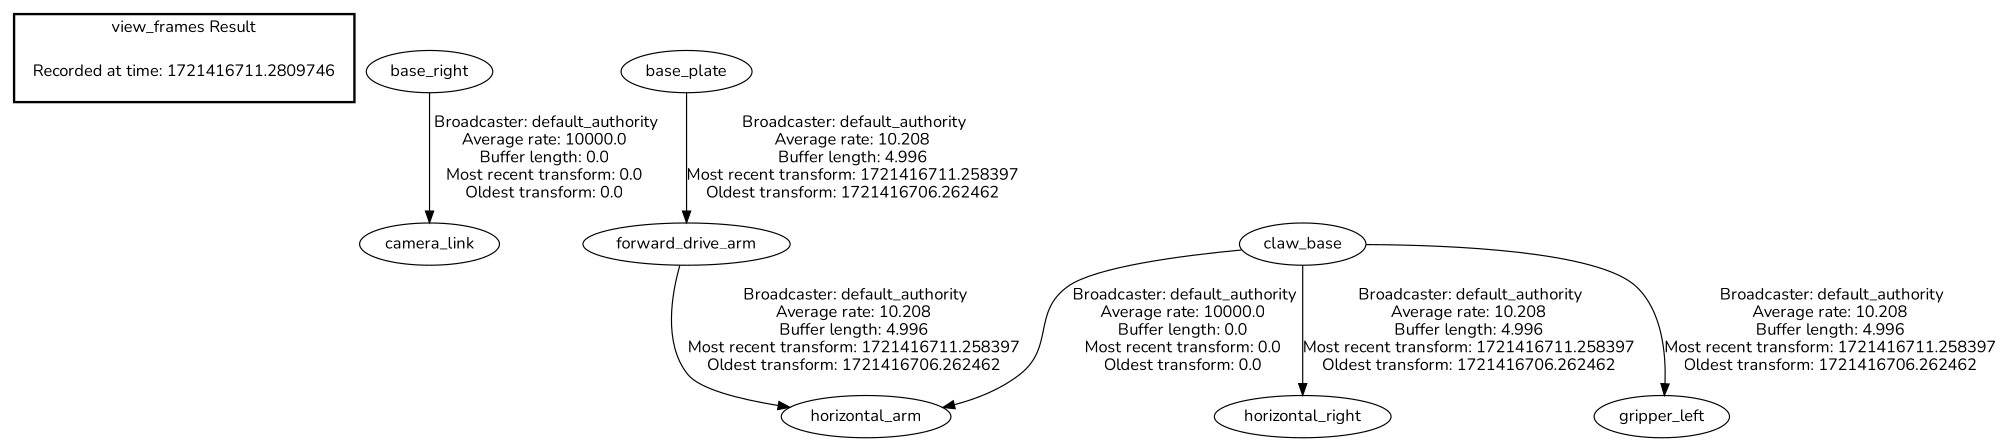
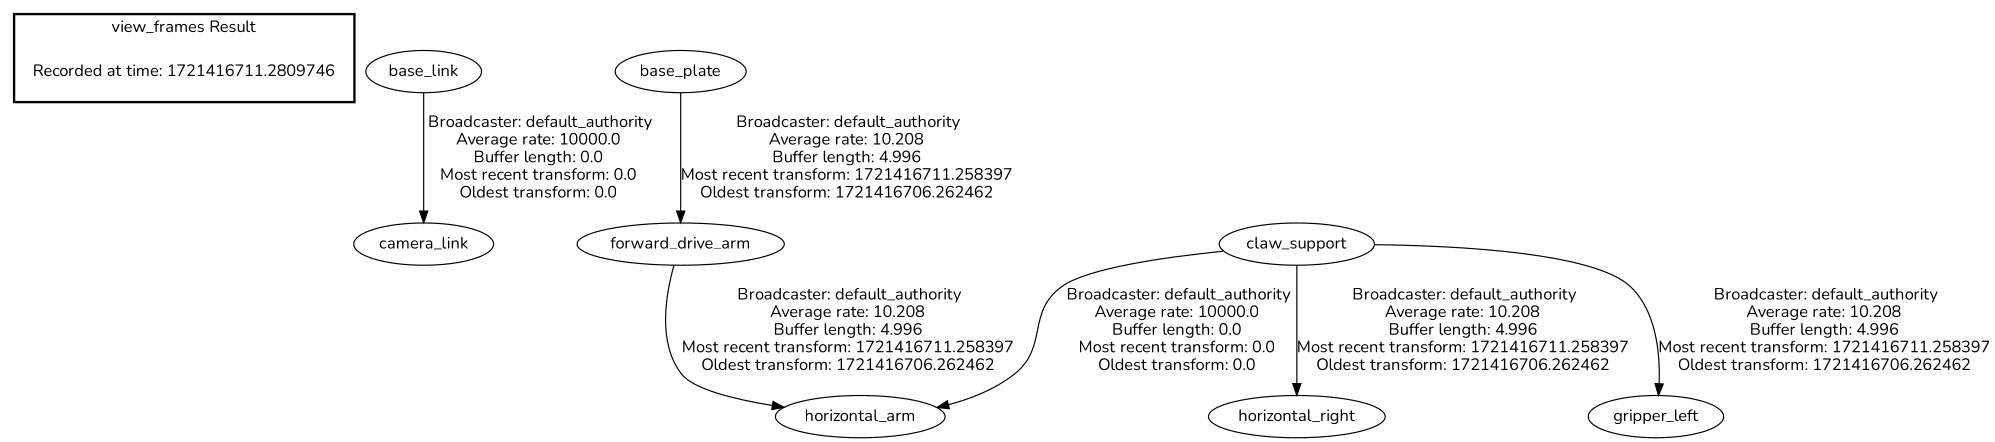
node "base_right": label "base_right" -> "base_link"
node "claw_base": label "claw_base" -> "claw_support"
